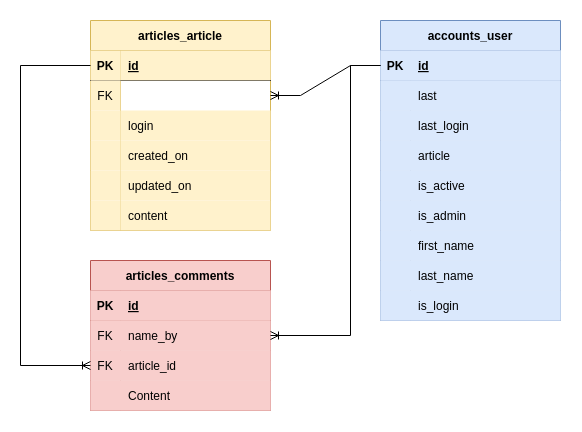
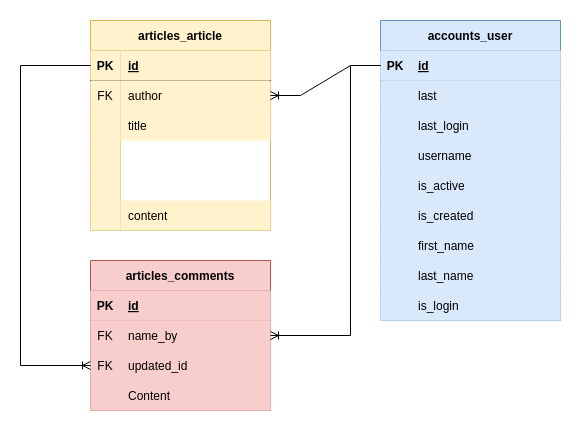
node "author": added
node "login": label "login" -> "title"
node "created_on": removed
node "article": label "article" -> "username"
node "updated_on": removed
node "is_admin": label "is_admin" -> "is_created"
node "article_id": label "article_id" -> "updated_id"
